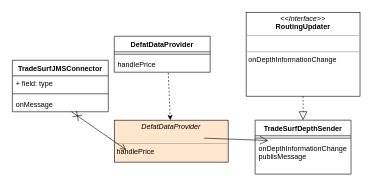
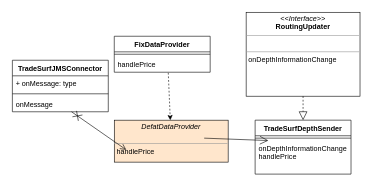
node "DefatDataProvider": label "DefatDataProvider" -> "FixDataProvider"
node "+ field: type": label "+ field: type" -> "+ onMessage: type"
node "onDepthInformationChange publisMessage": label "onDepthInformationChange publisMessage" -> "onDepthInformationChange handlePrice"
